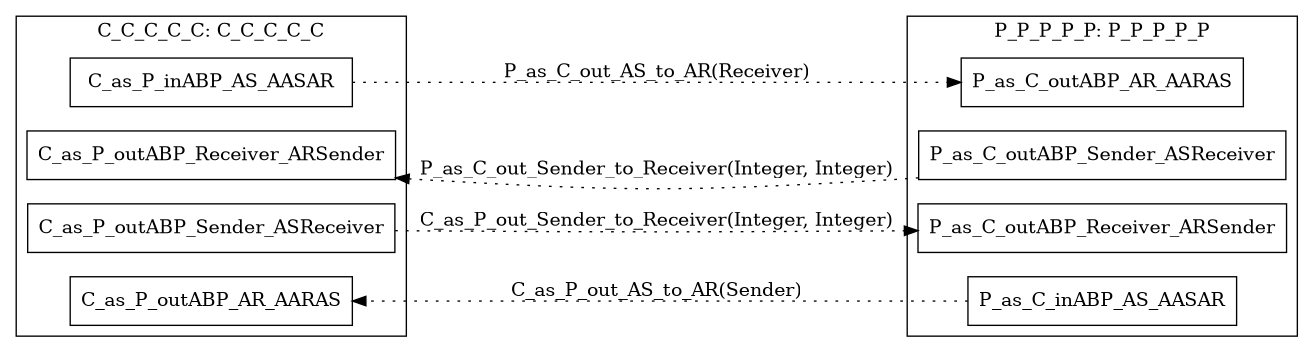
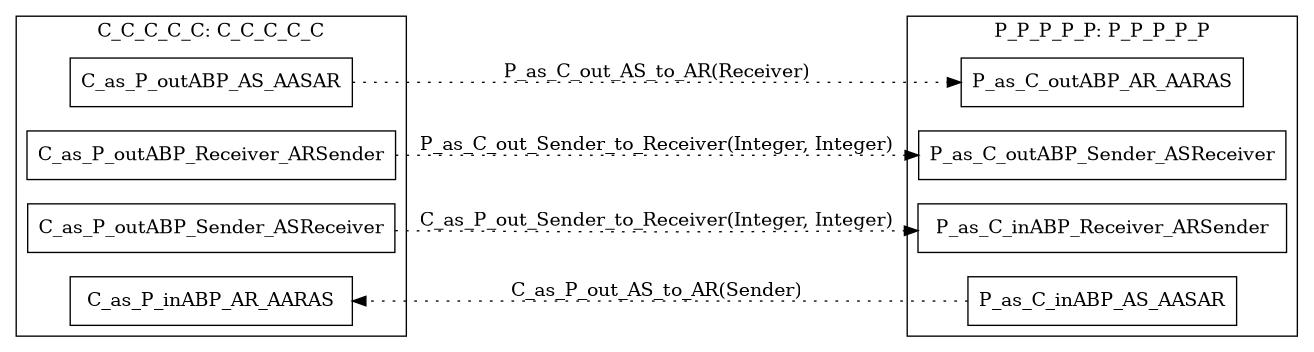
node "C_as_P_inABP_AS_AASAR": label "C_as_P_inABP_AS_AASAR" -> "C_as_P_outABP_AS_AASAR"
edge "P_as_C_outABP_Sender_ASReceiver" -> "C_as_P_outABP_Receiver_ARSender": reversed
node "P_as_C_outABP_Receiver_ARSender": label "P_as_C_outABP_Receiver_ARSender" -> "P_as_C_inABP_Receiver_ARSender"
node "C_as_P_outABP_AR_AARAS": label "C_as_P_outABP_AR_AARAS" -> "C_as_P_inABP_AR_AARAS"
